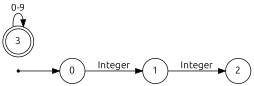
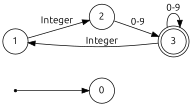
edge "2" -> "3": added, label "0-9"
edge "0" -> "1": now "3" -> "1"
